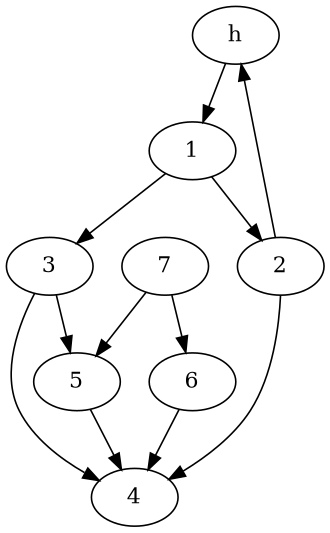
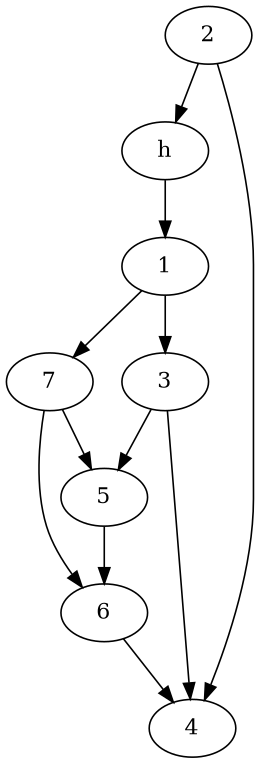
edge "1" -> "2": now "1" -> "7"
edge "5" -> "4": now "5" -> "6"
